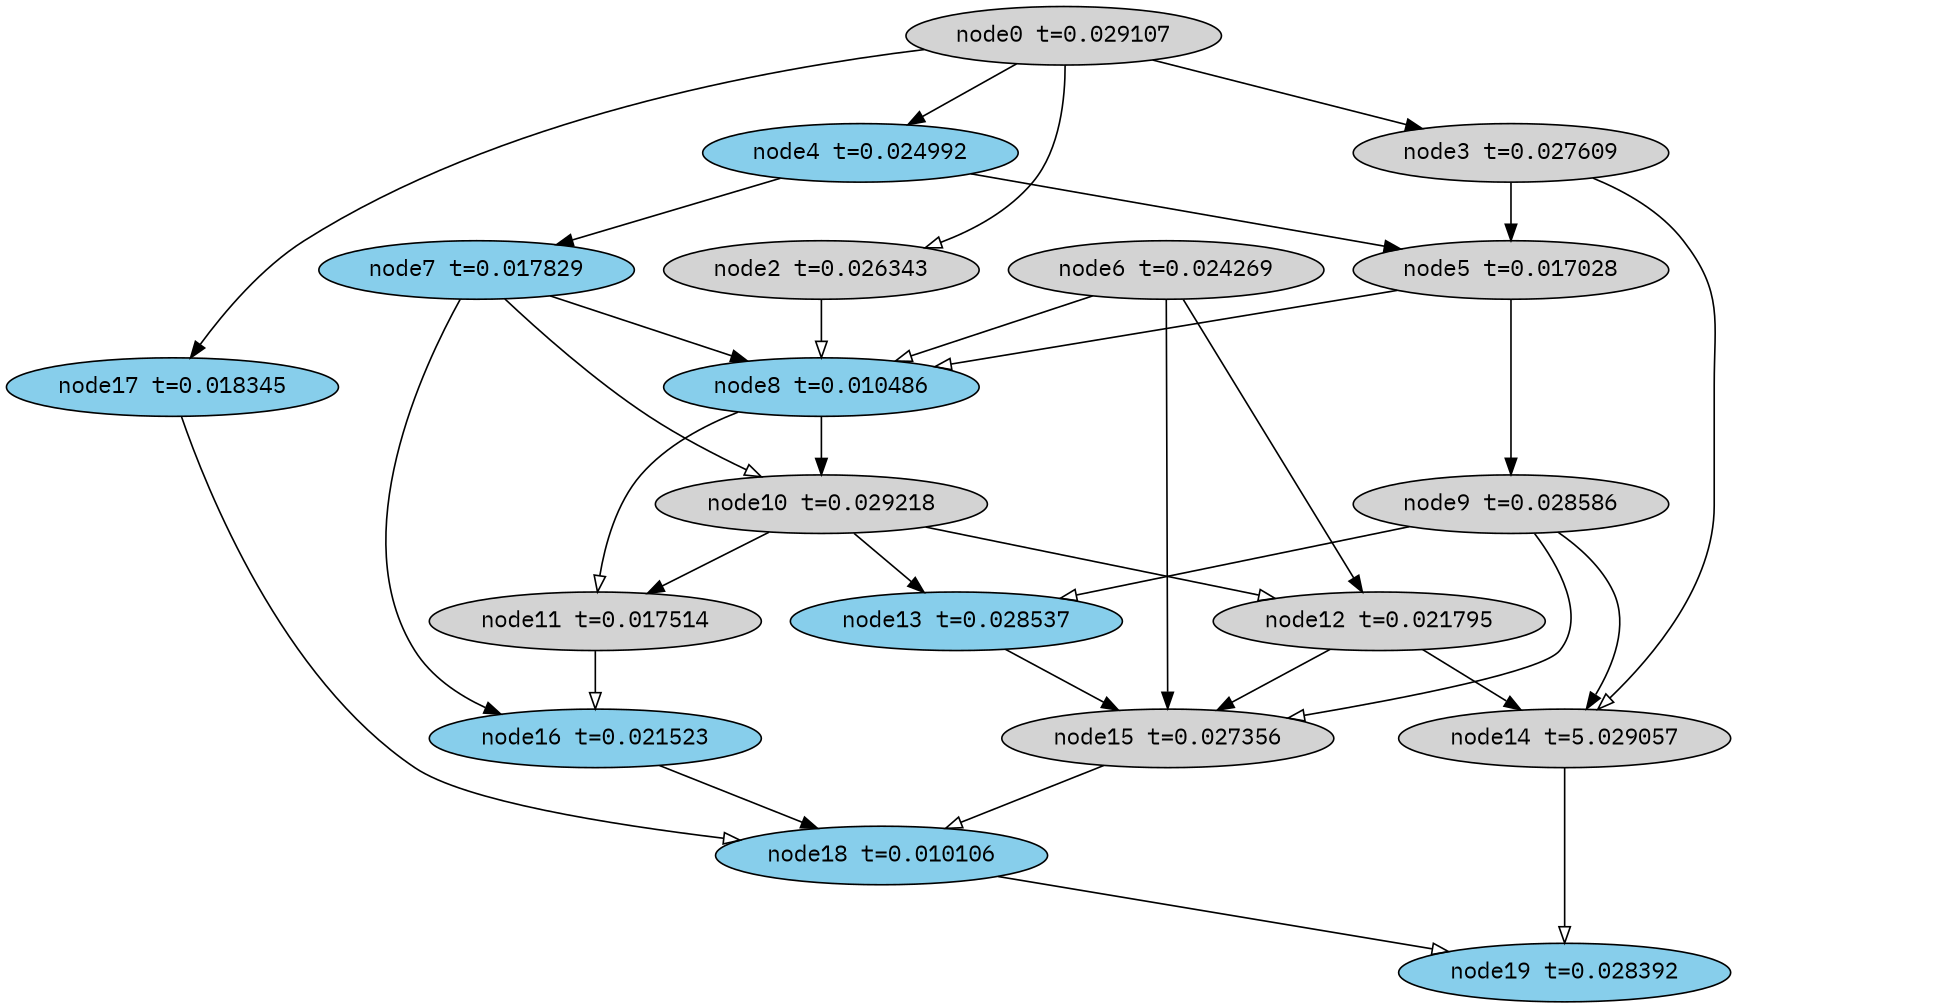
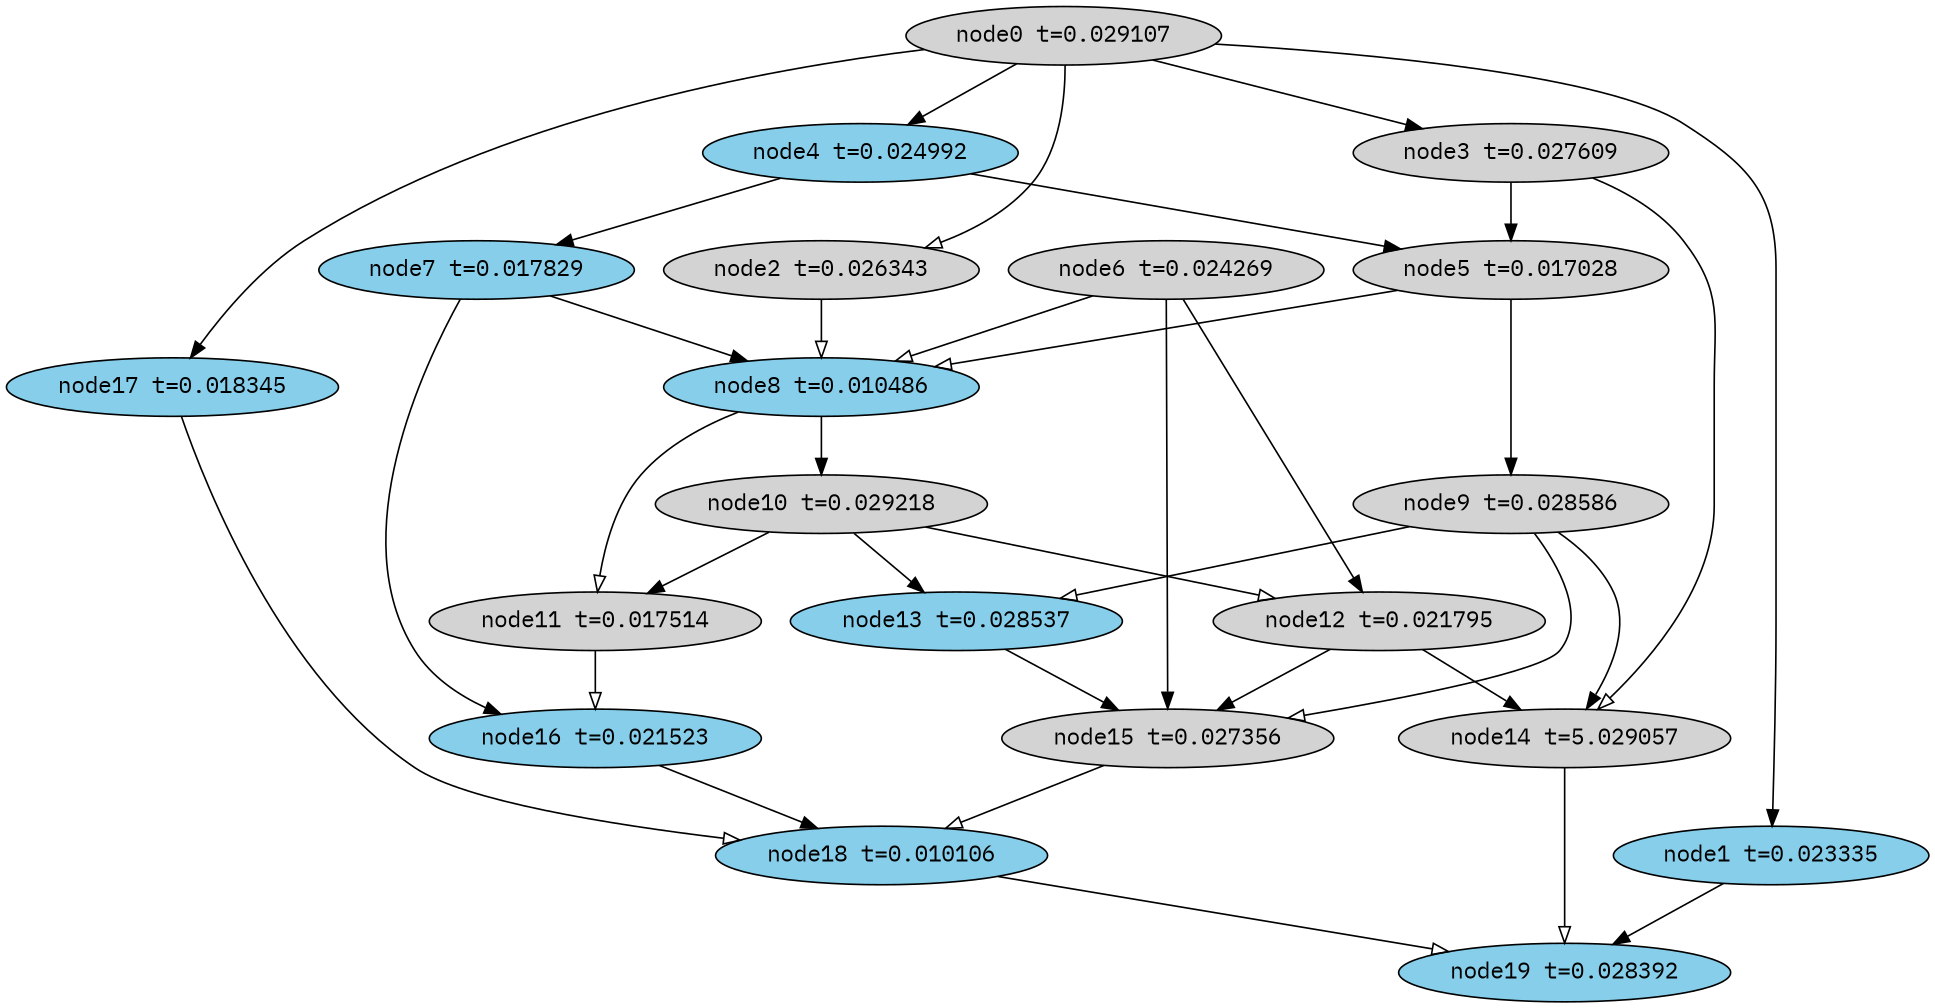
edge "node7 t=0.017829" -> "node10 t=0.029218": removed
node "node1 t=0.023335": added
